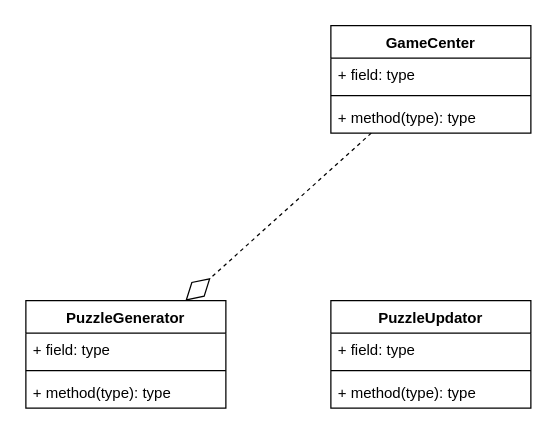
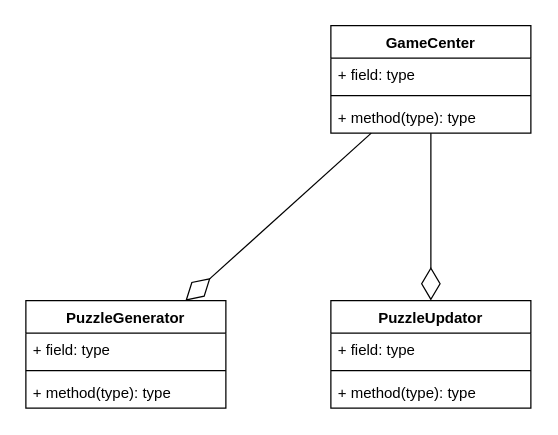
edge "GameCenter" -> "PuzzleUpdator": added
edge "GameCenter" -> "PuzzleGenerator": style dashed -> solid
